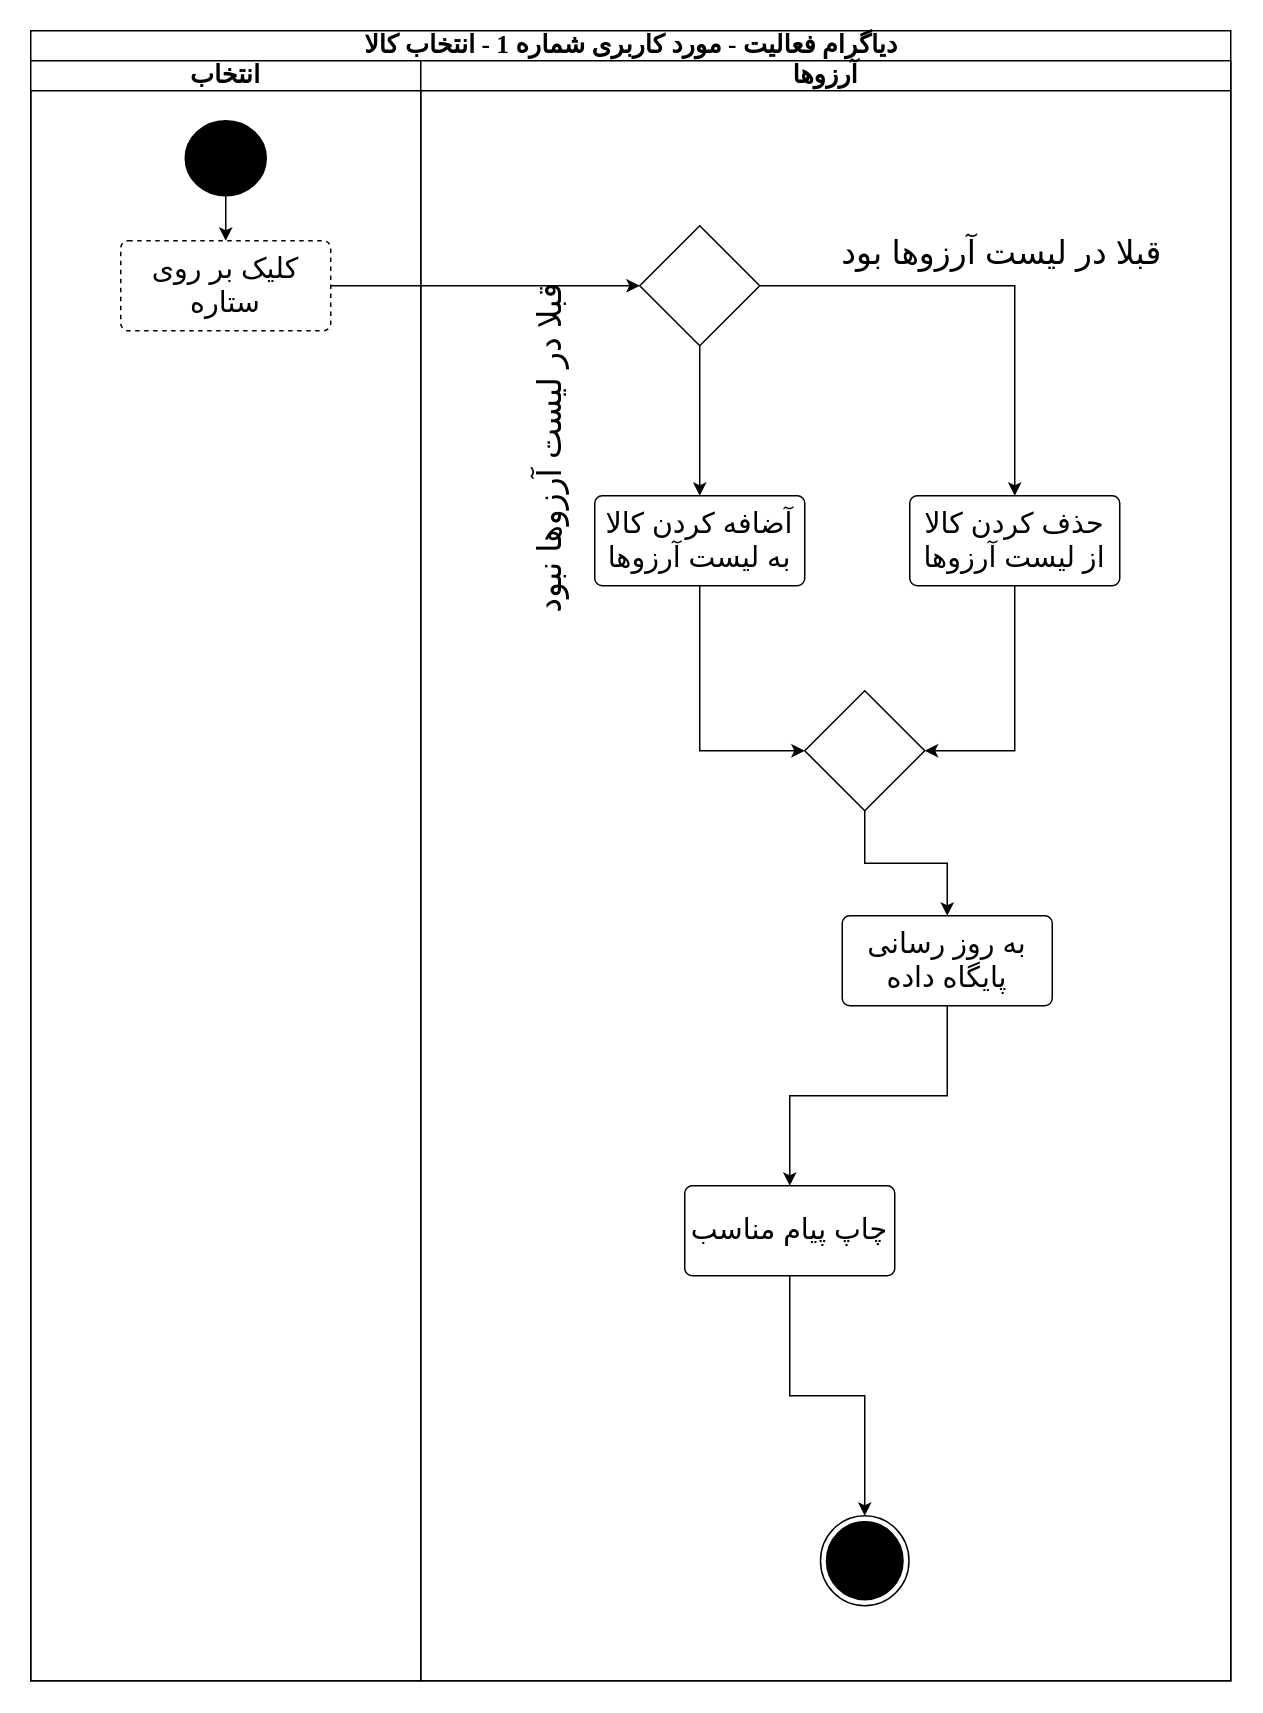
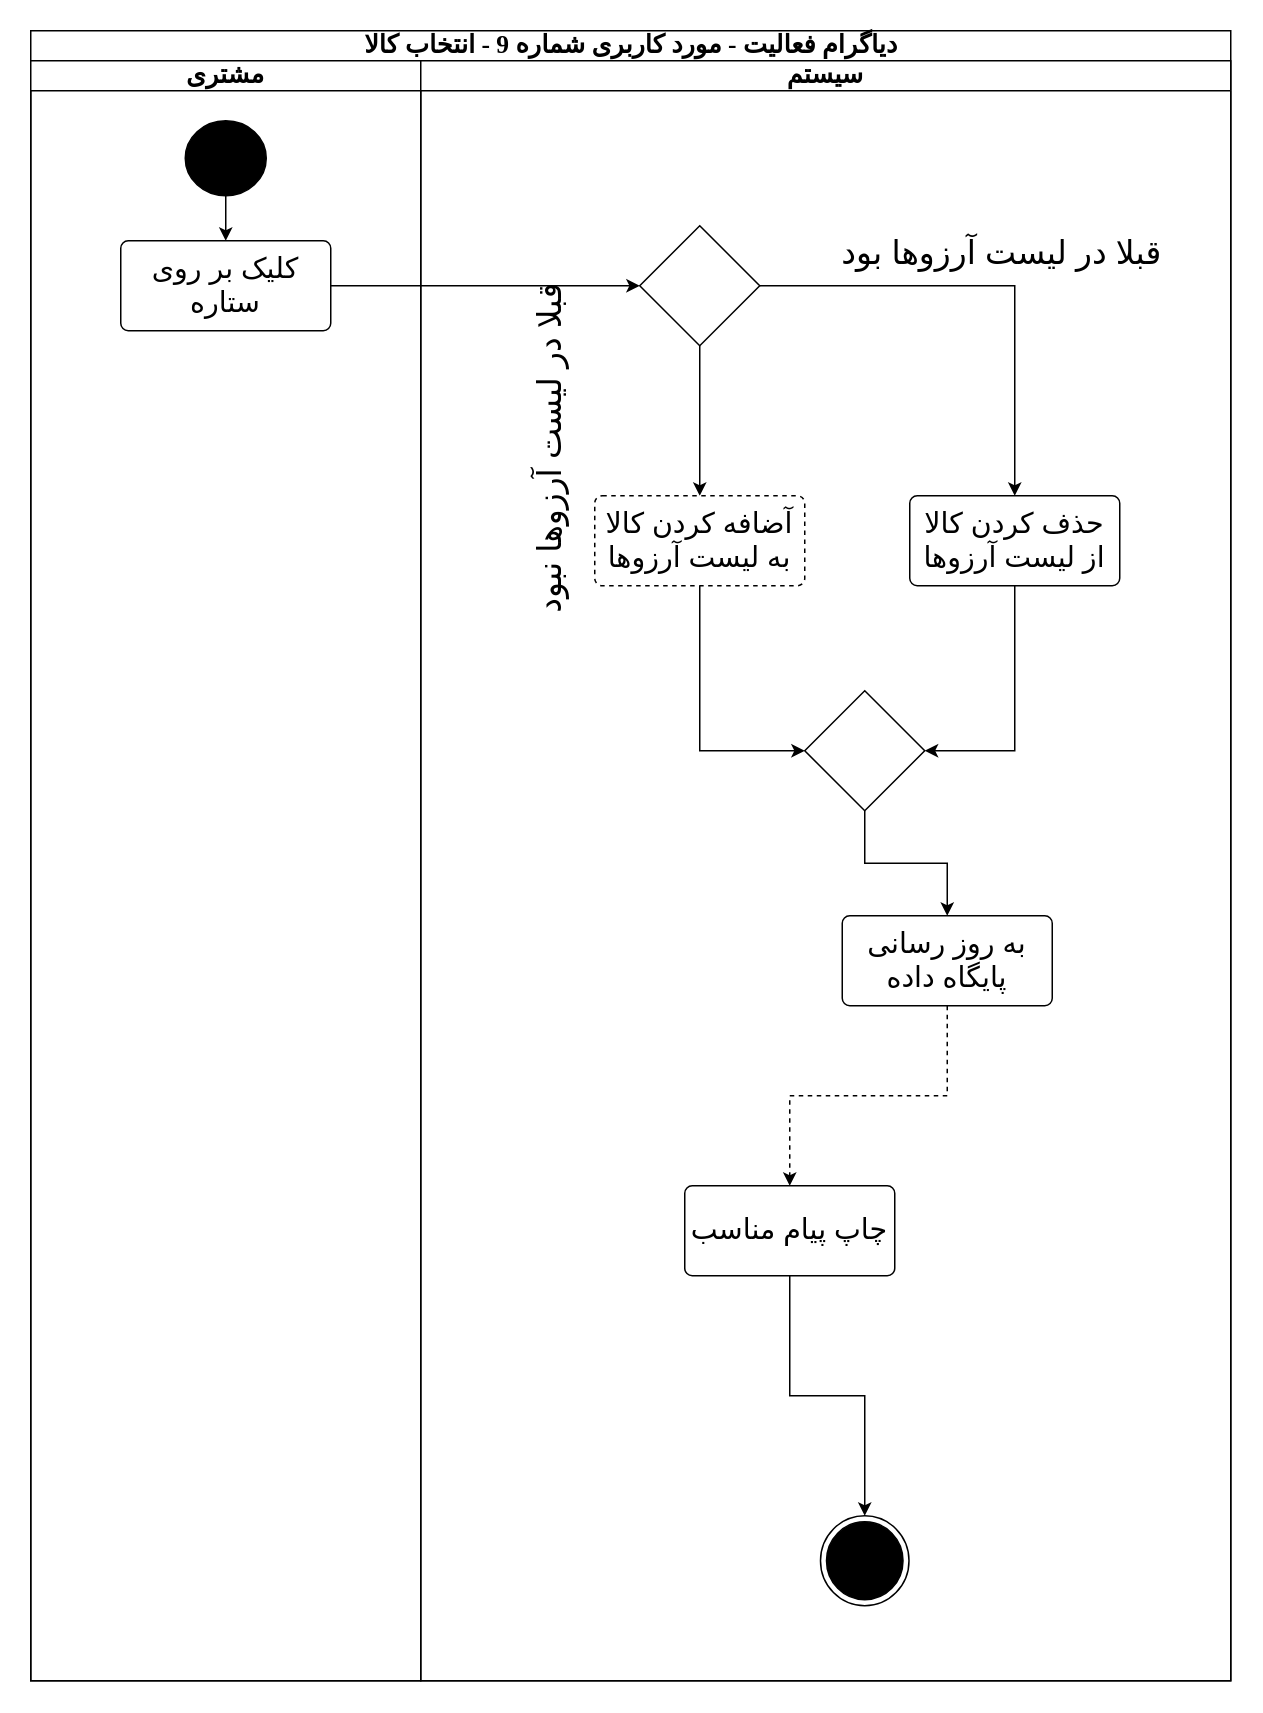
node "دیاگرام فعالیت - مورد کاربری شماره 1 - انتخاب کالا": label "دیاگرام فعالیت - مورد کاربری شماره 1 - انتخاب کالا" -> "دیاگرام فعالیت - مورد کاربری شماره 9 - انتخاب کالا"
node "انتخاب": label "انتخاب" -> "مشتری"
node "آرزوها": label "آرزوها" -> "سیستم"
node "کلیک بر روی ستاره": style dashed -> solid
node "آضافه کردن کالا به لیست آرزوها": style solid -> dashed
edge "به روز رسانی پایگاه داده" -> "چاپ پیام مناسب": style solid -> dashed
